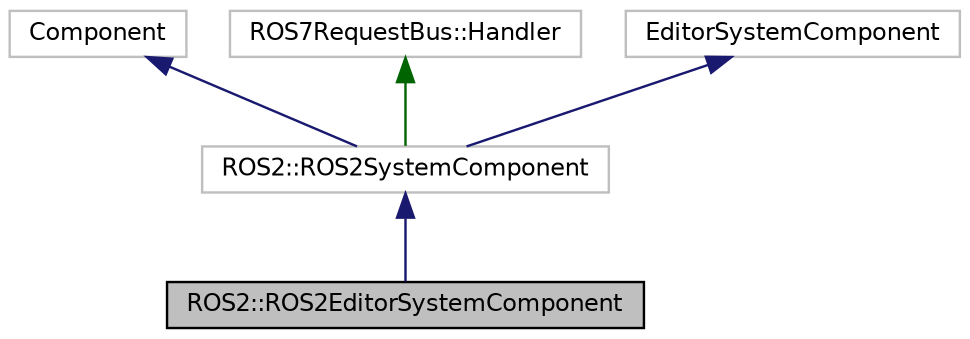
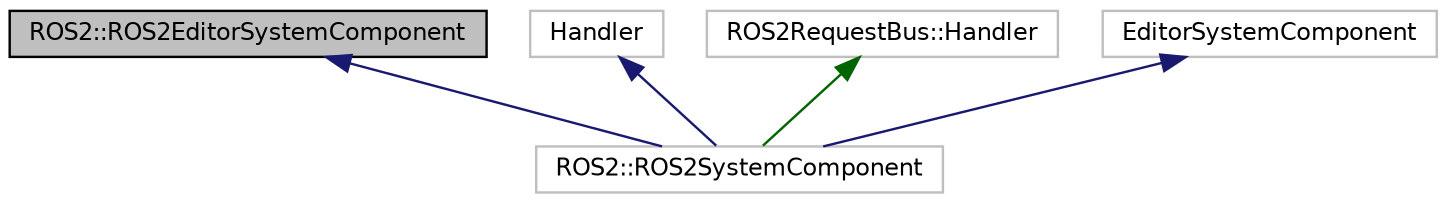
node "Component": label "Component" -> "Handler"
node "ROS7RequestBus::Handler": label "ROS7RequestBus::Handler" -> "ROS2RequestBus::Handler"
edge "ROS2::ROS2EditorSystemComponent" -> "ROS2::ROS2SystemComponent": reversed
